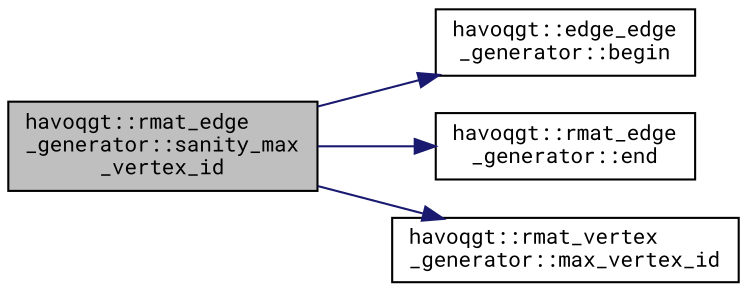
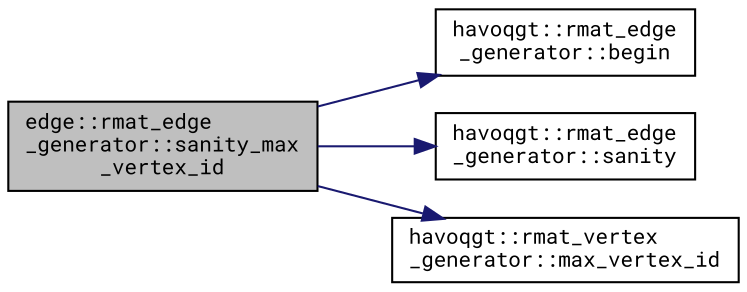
node "havoqgt::edge_edge _generator::begin": label "havoqgt::edge_edge _generator::begin" -> "havoqgt::rmat_edge _generator::begin"
node "havoqgt::rmat_edge _generator::sanity_max _vertex_id": label "havoqgt::rmat_edge _generator::sanity_max _vertex_id" -> "edge::rmat_edge _generator::sanity_max _vertex_id"
node "havoqgt::rmat_edge _generator::end": label "havoqgt::rmat_edge _generator::end" -> "havoqgt::rmat_edge _generator::sanity"
